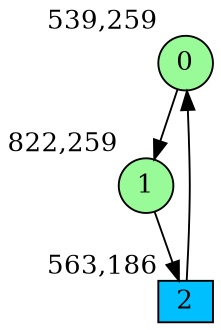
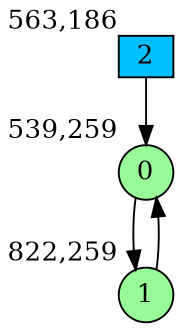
edge "1 822,259" -> "2 563,186": now "1 822,259" -> "0 539,259"
